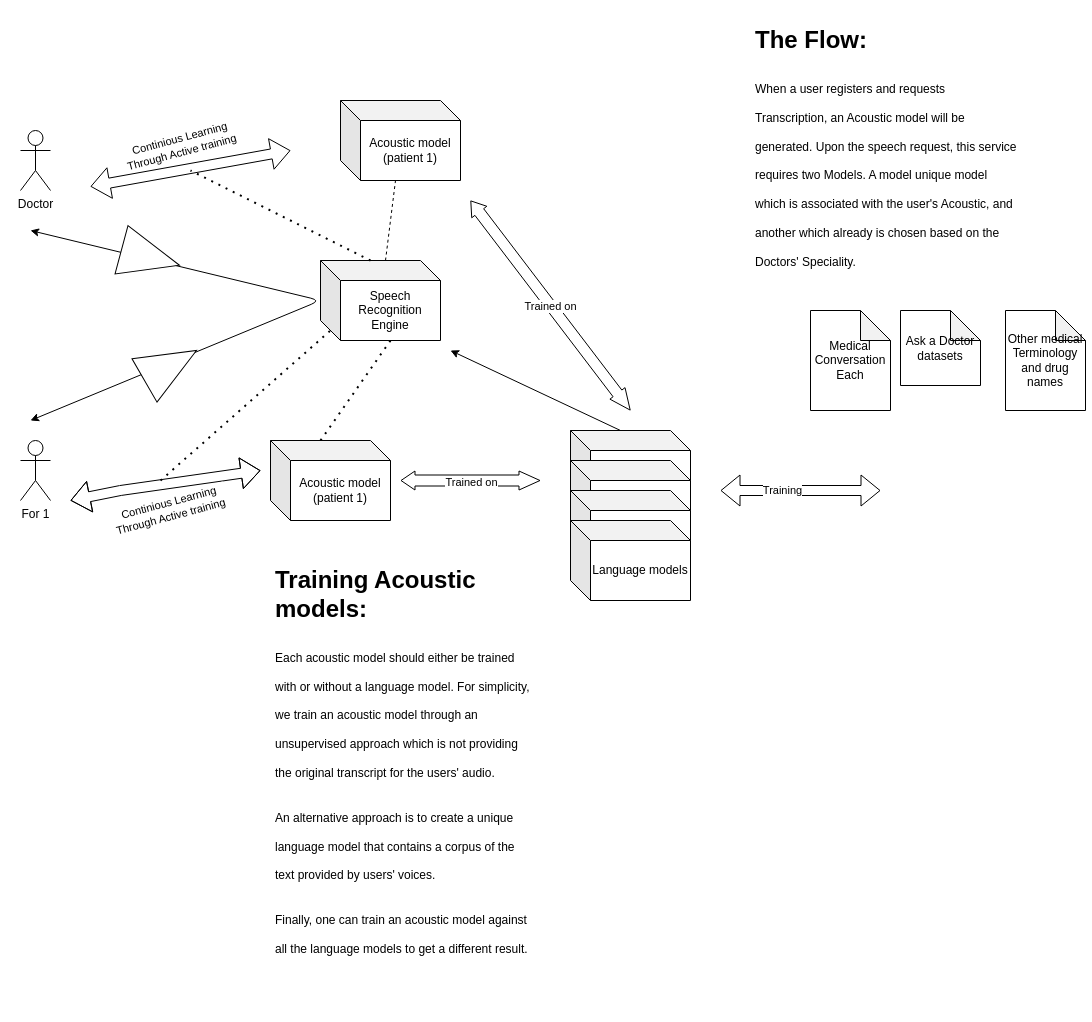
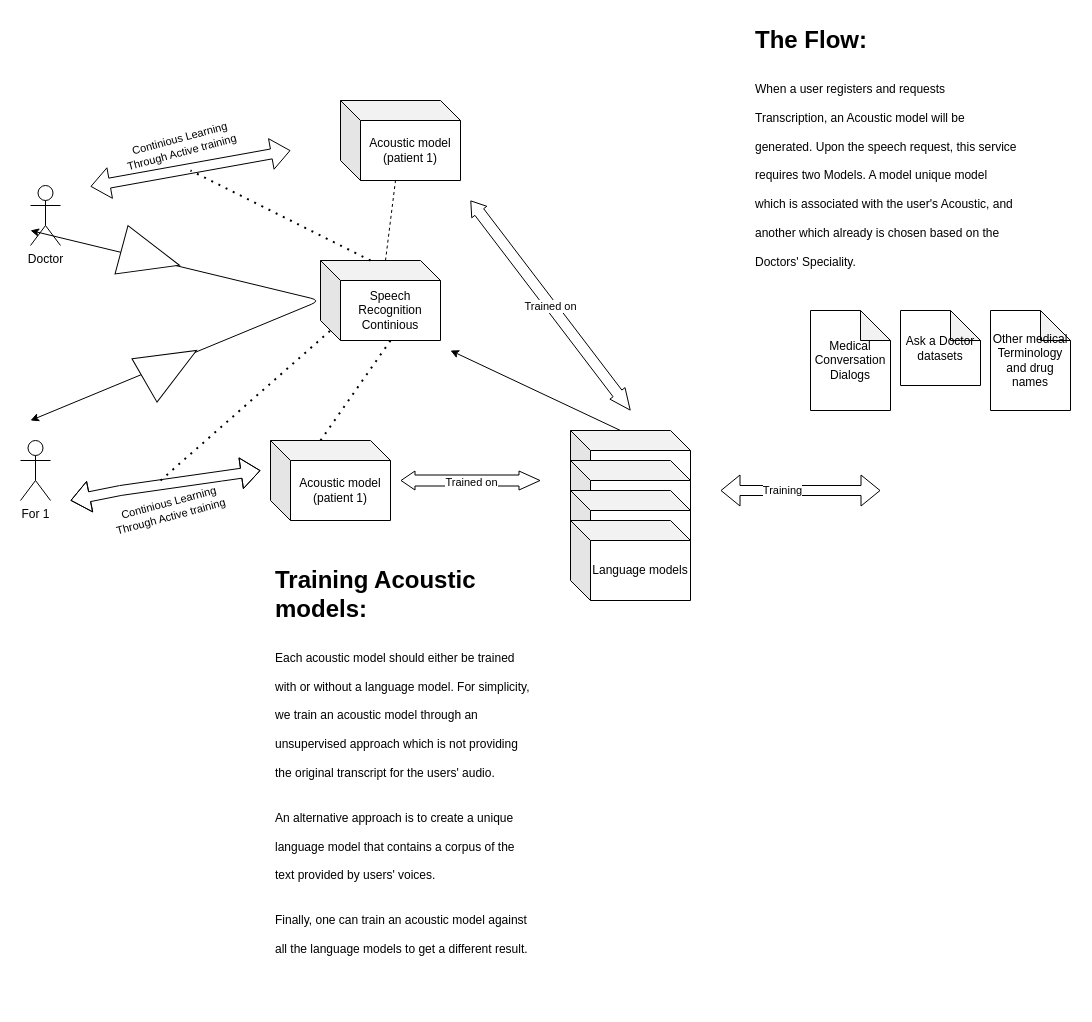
node "Doctor": moved (36, 161) -> (46, 216)
node "Speech Recognition Engine": label "Speech Recognition Engine" -> "Speech Recognition Continious"
node "Medical Conversation Each": label "Medical Conversation Each" -> "Medical Conversation Dialogs"
node "Other medical Terminology and drug names": moved (1046, 361) -> (1031, 361)
